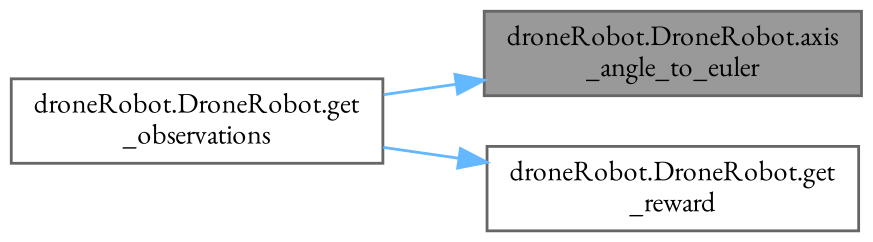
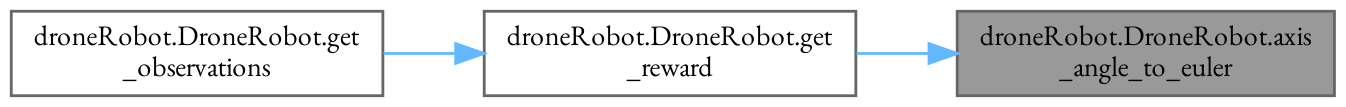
edge "droneRobot.DroneRobot.get _observations" -> "droneRobot.DroneRobot.axis _angle_to_euler": now "droneRobot.DroneRobot.get _reward" -> "droneRobot.DroneRobot.axis _angle_to_euler"
